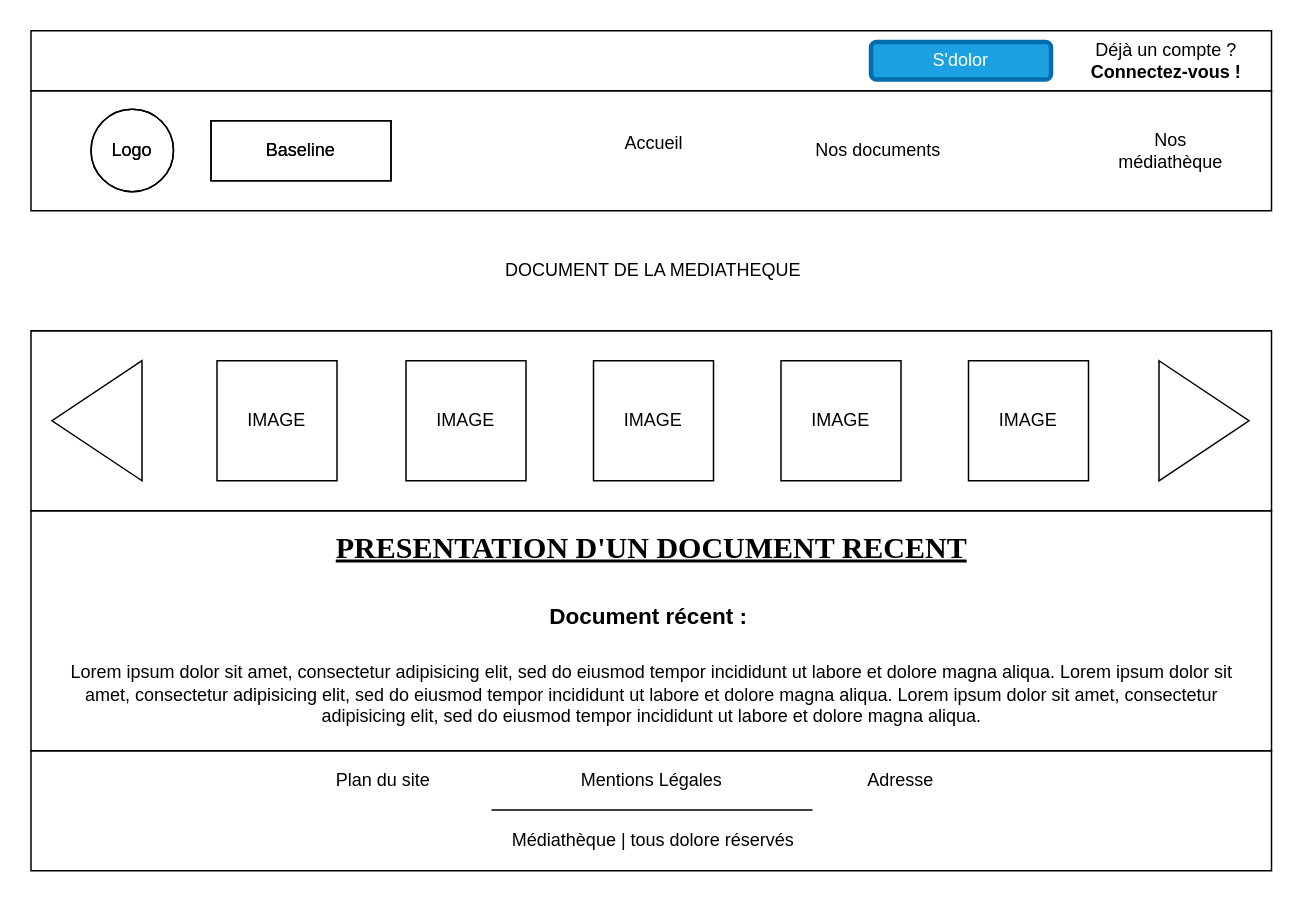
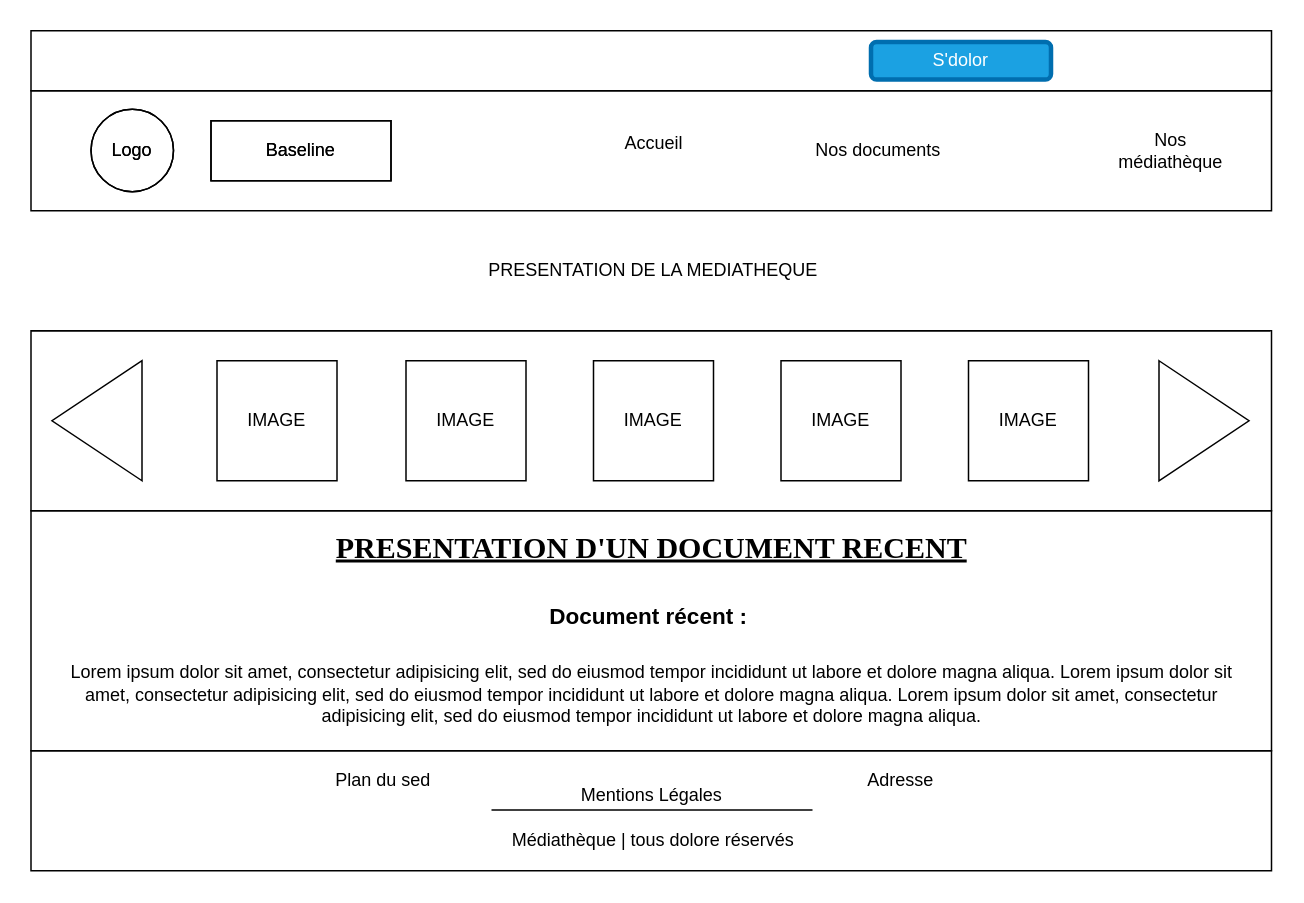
node "Déjà un compte ? Connectez-vous !": removed
node "DOCUMENT DE LA MEDIATHEQUE": label "DOCUMENT DE LA MEDIATHEQUE" -> "PRESENTATION DE LA MEDIATHEQUE"
node "Plan du site": label "Plan du site" -> "Plan du sed"
node "Mentions Légales": moved (652, 781) -> (652, 796)
